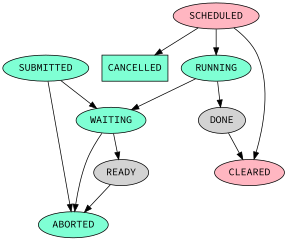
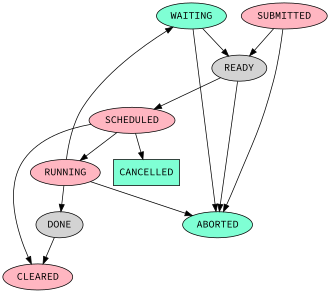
node "SUBMITTED": fillcolor aquamarine -> lightpink
node "RUNNING": fillcolor aquamarine -> lightpink
edge "SUBMITTED" -> "WAITING": now "SUBMITTED" -> "READY"
edge "READY" -> "SCHEDULED": added
edge "RUNNING" -> "ABORTED": added
